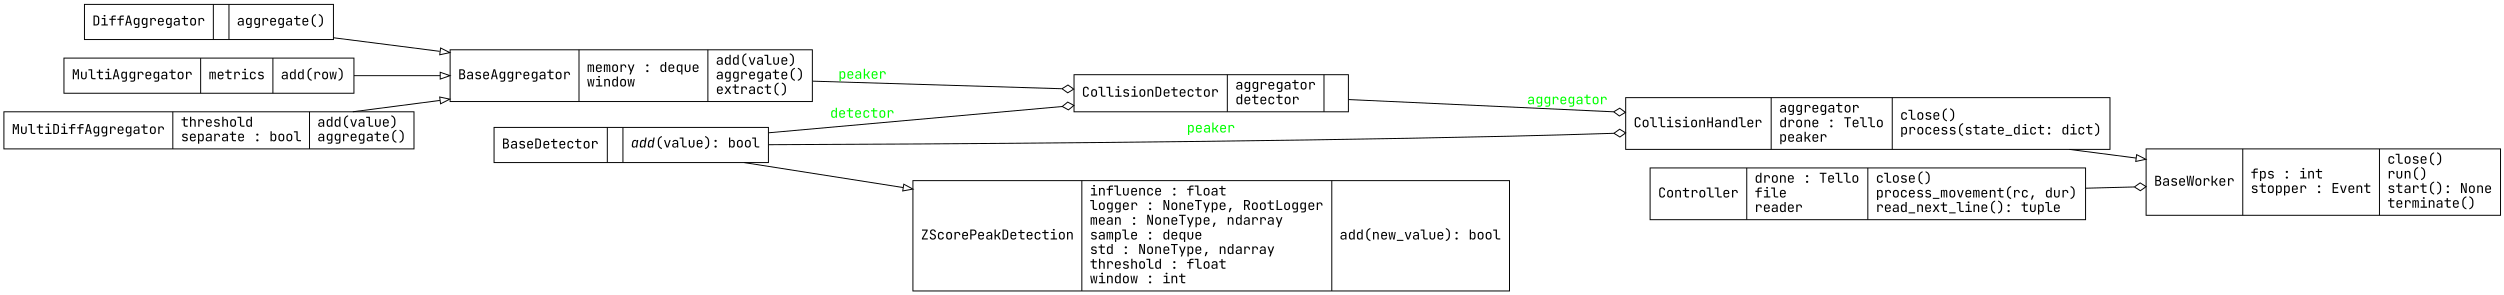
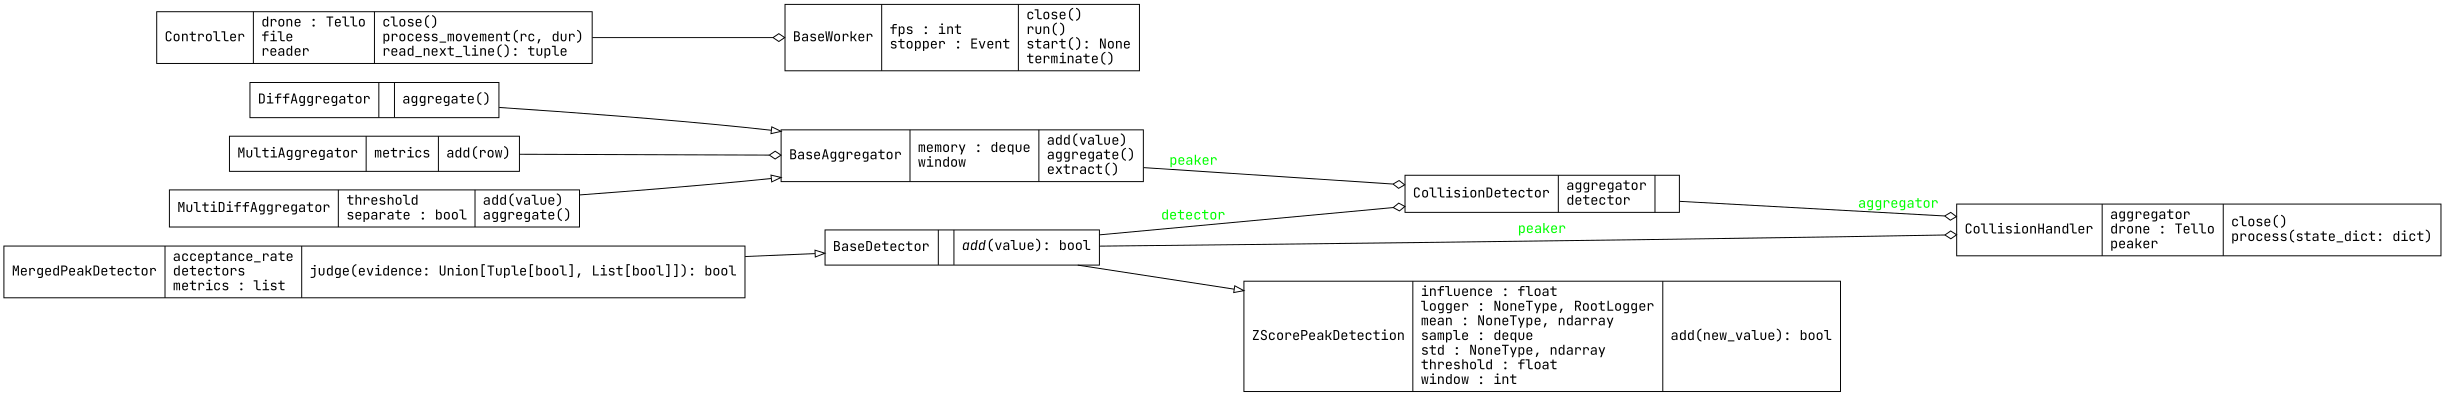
edge "MultiAggregator" -> "BaseAggregator": arrowhead empty -> odiamond
edge "CollisionHandler" -> "BaseWorker": removed
node "MergedPeakDetector": added
